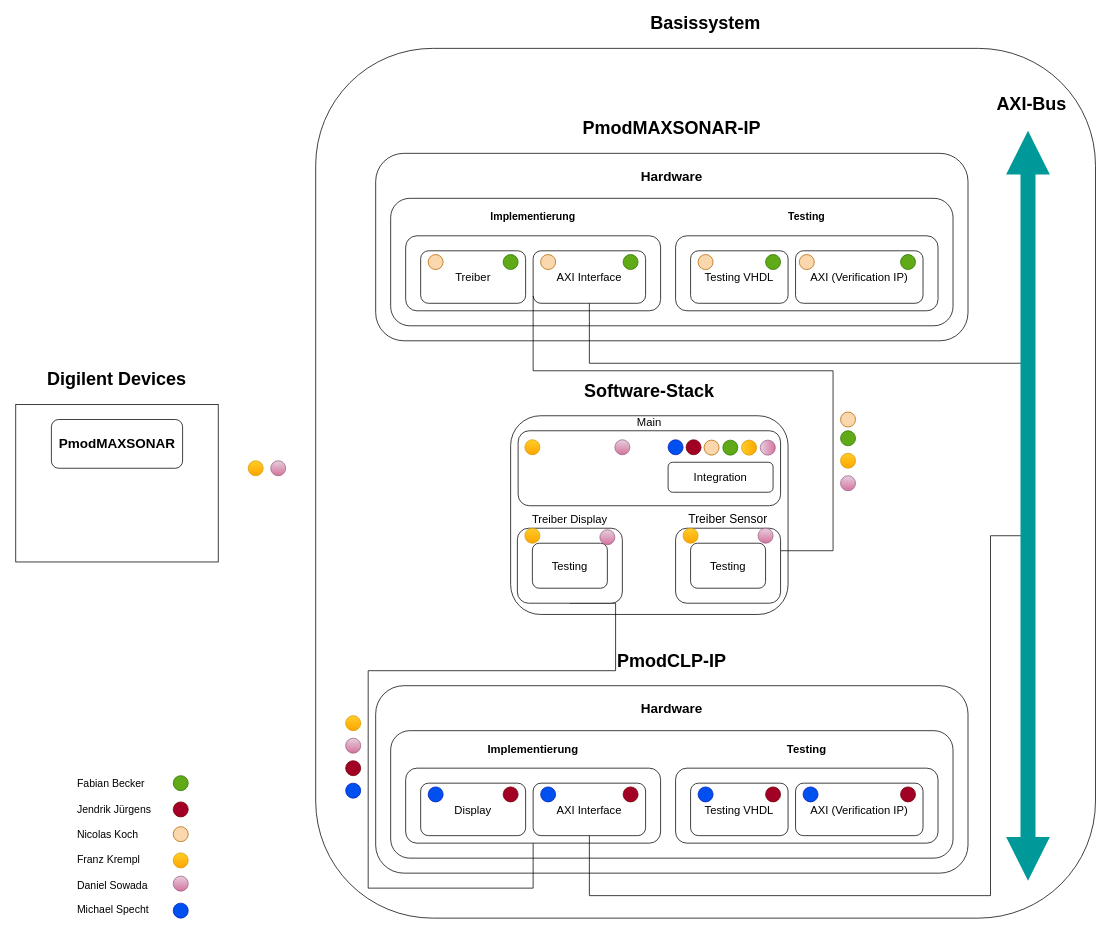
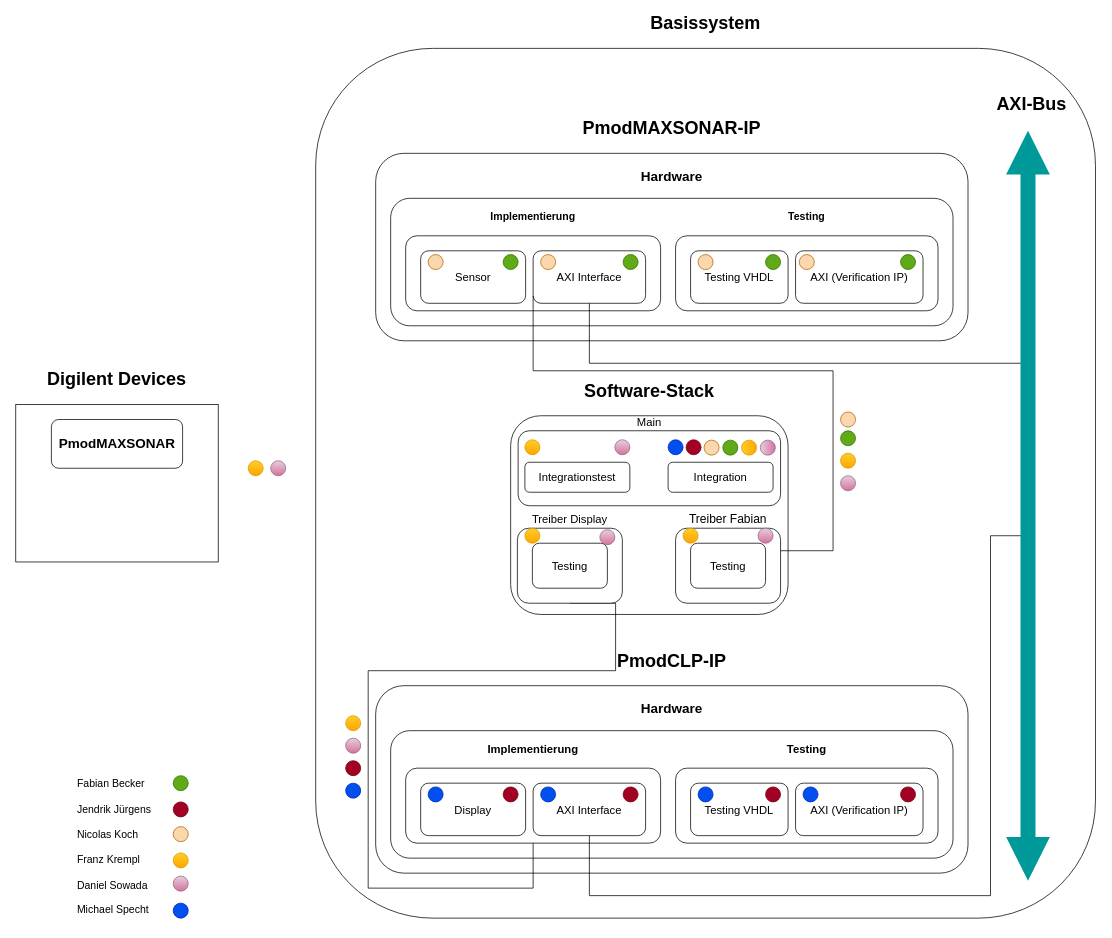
node "Treiber": label "Treiber" -> "Sensor"
node "Integrationstest": added
node "Treiber Sensor": label "Treiber Sensor" -> "Treiber Fabian"
